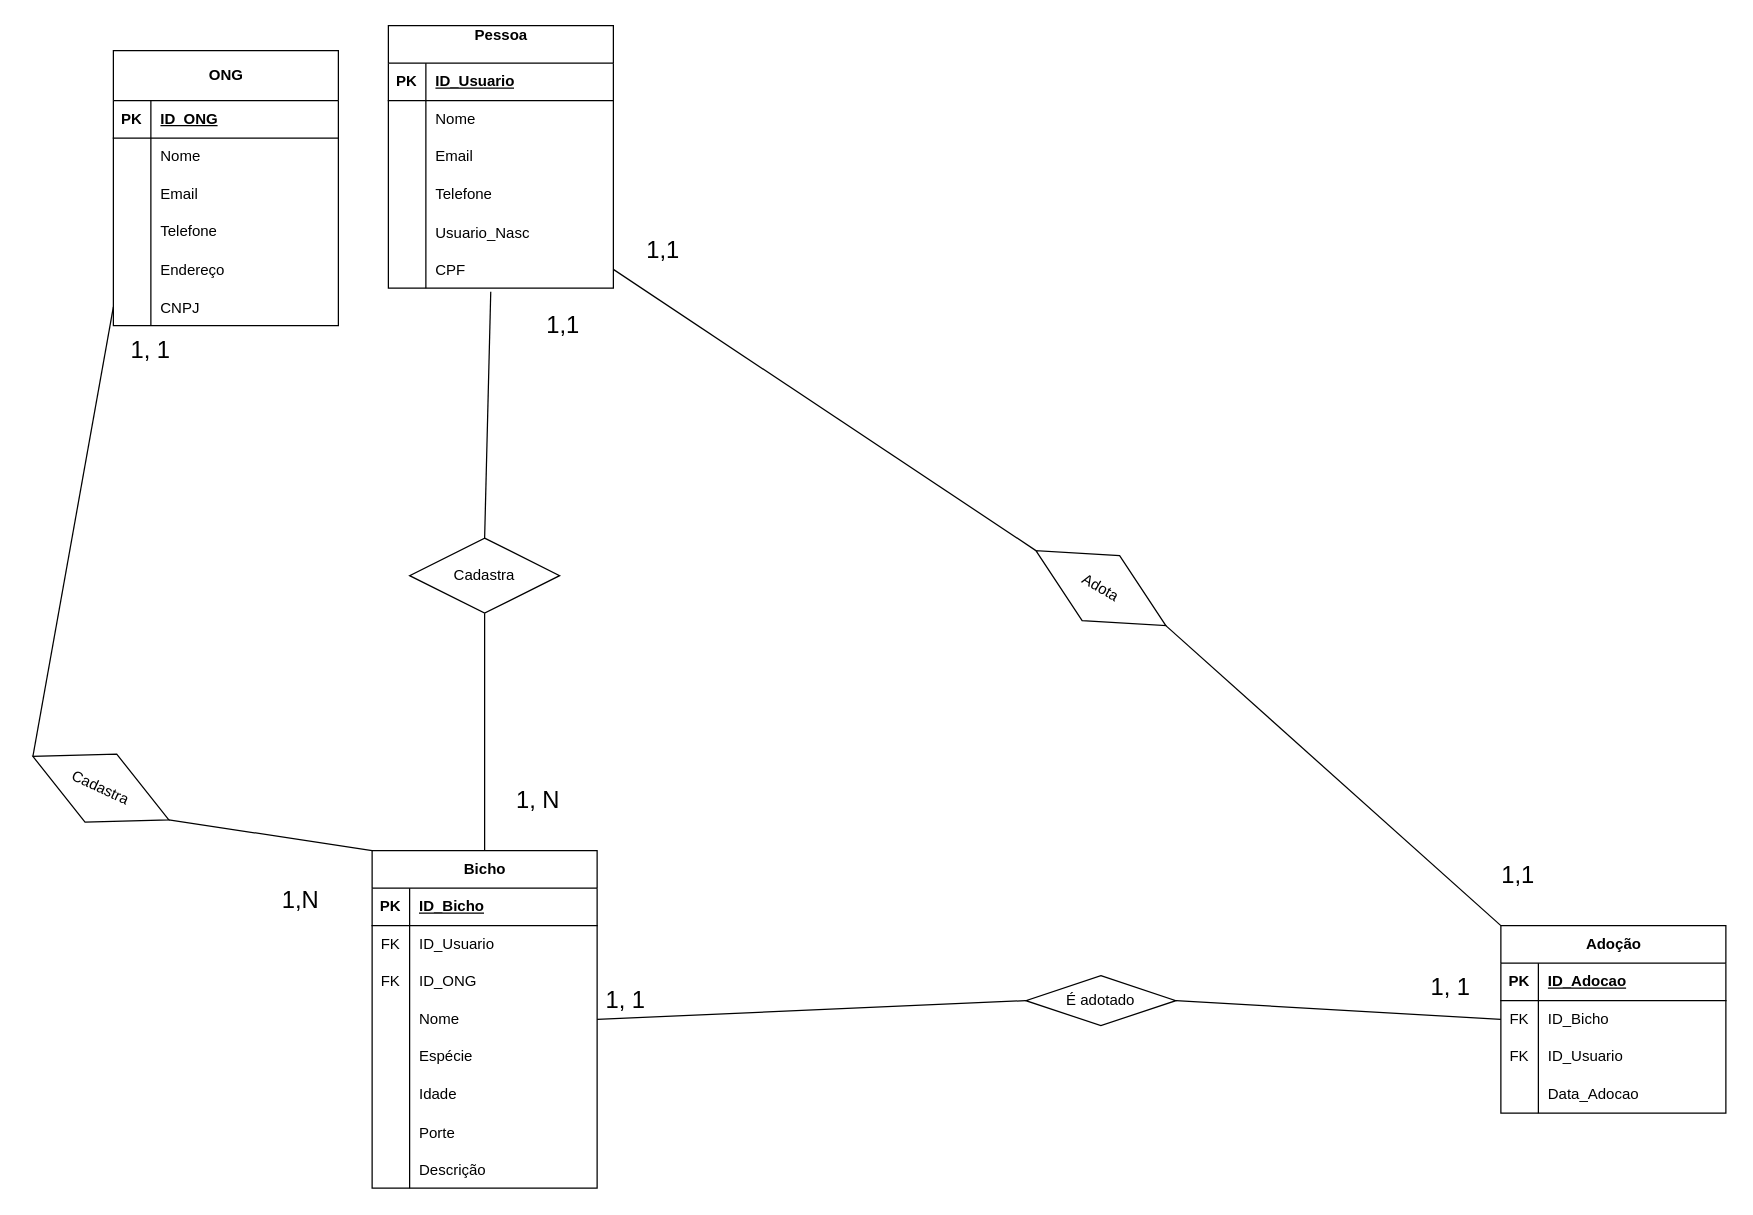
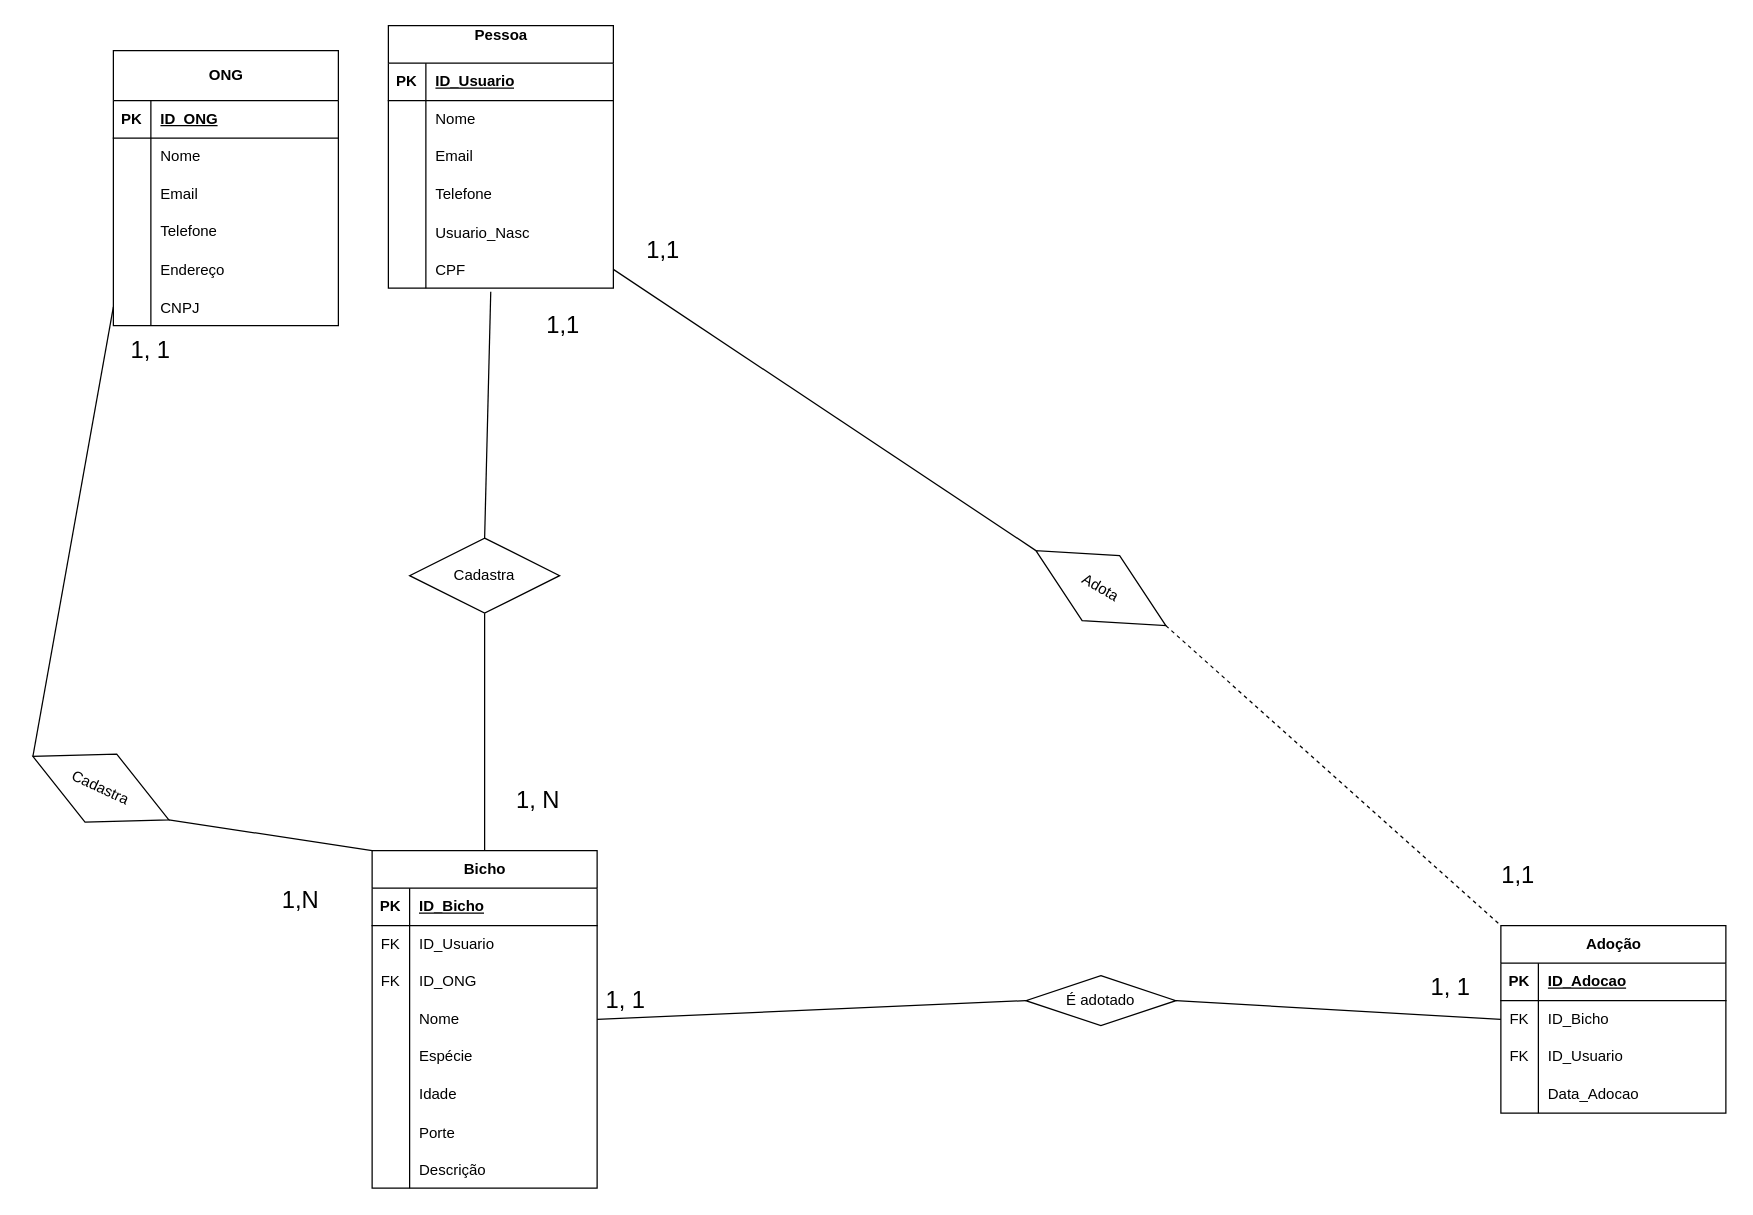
edge "Adota" -- "Adoção": style solid -> dashed
